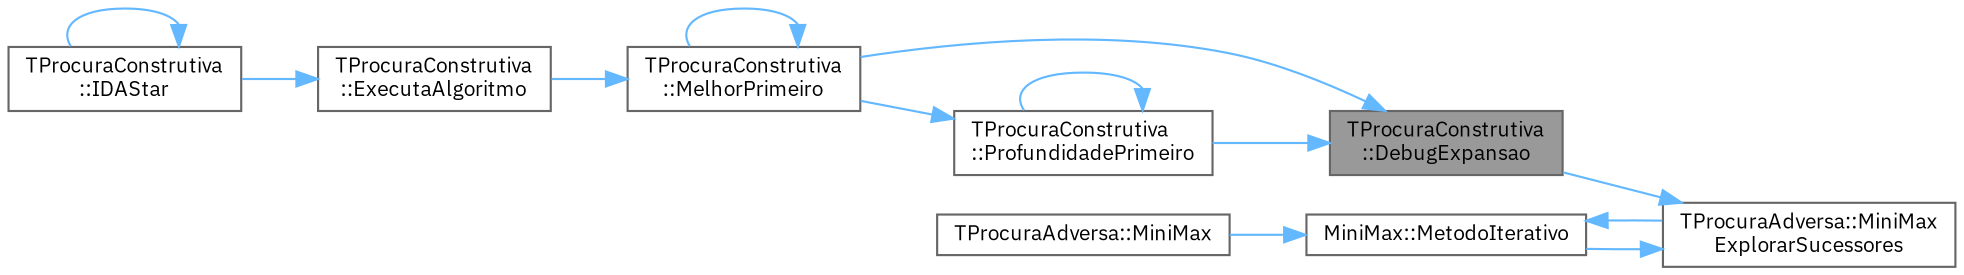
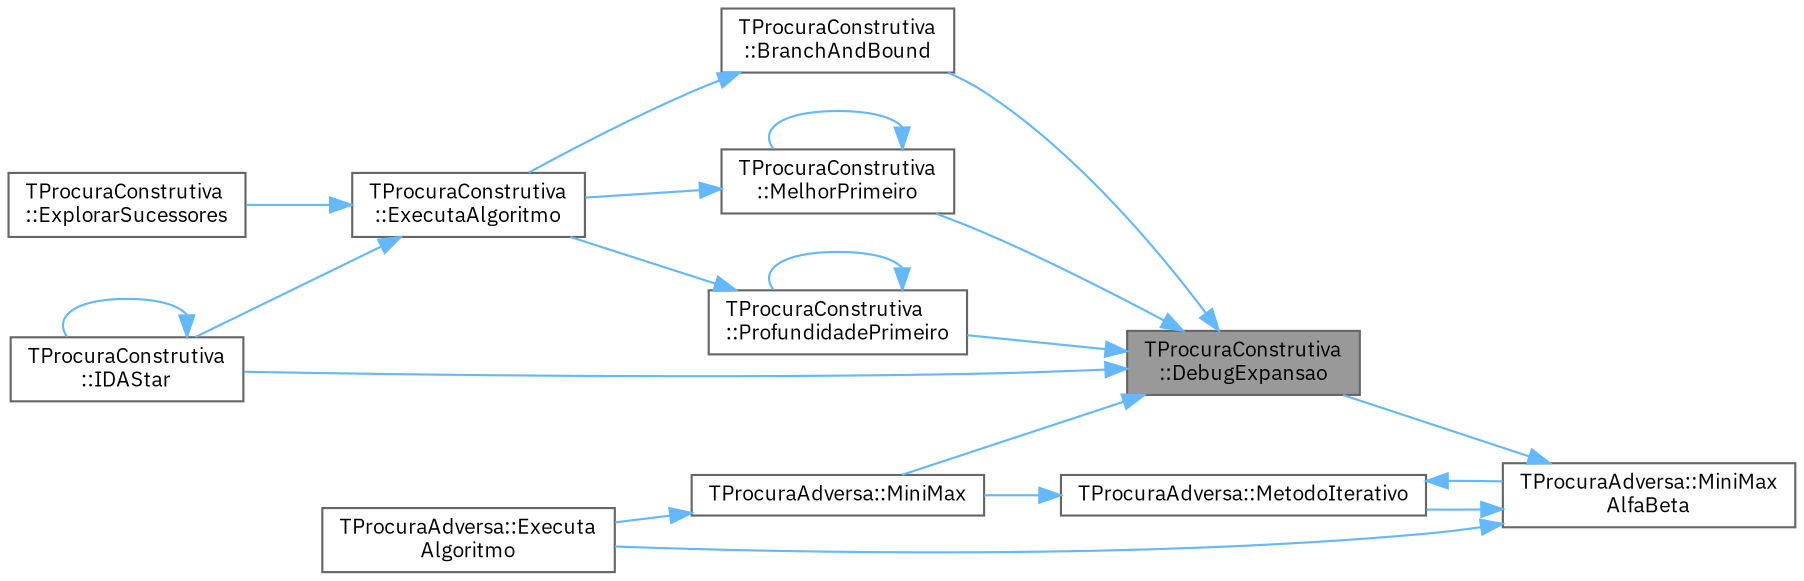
node "TProcuraConstrutiva ::BranchAndBound": added
edge "TProcuraConstrutiva ::MelhorPrimeiro" -> "TProcuraConstrutiva ::ProfundidadePrimeiro": now "TProcuraConstrutiva ::ExecutaAlgoritmo" -> "TProcuraConstrutiva ::ProfundidadePrimeiro"
node "TProcuraConstrutiva ::ExplorarSucessores": added
node "MiniMax::MetodoIterativo": label "MiniMax::MetodoIterativo" -> "TProcuraAdversa::MetodoIterativo"
node "TProcuraAdversa::MiniMax ExplorarSucessores": label "TProcuraAdversa::MiniMax ExplorarSucessores" -> "TProcuraAdversa::MiniMax AlfaBeta"
edge "TProcuraConstrutiva ::IDAStar" -> "TProcuraConstrutiva ::DebugExpansao": added
edge "TProcuraAdversa::MiniMax" -> "TProcuraConstrutiva ::DebugExpansao": added
node "TProcuraAdversa::Executa Algoritmo": added
